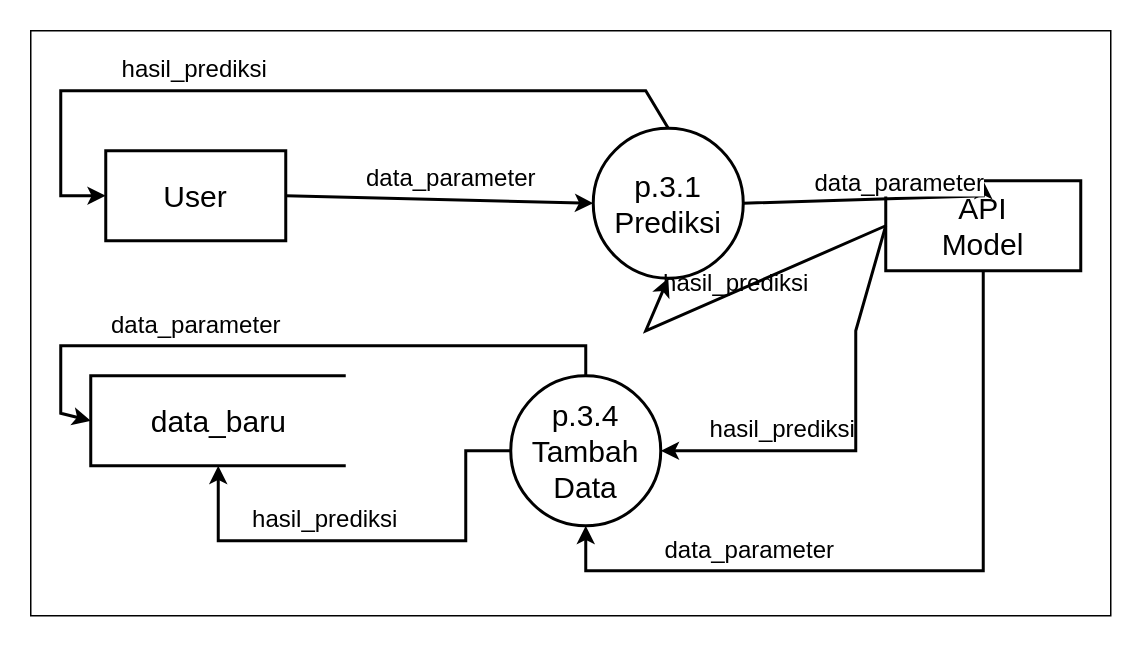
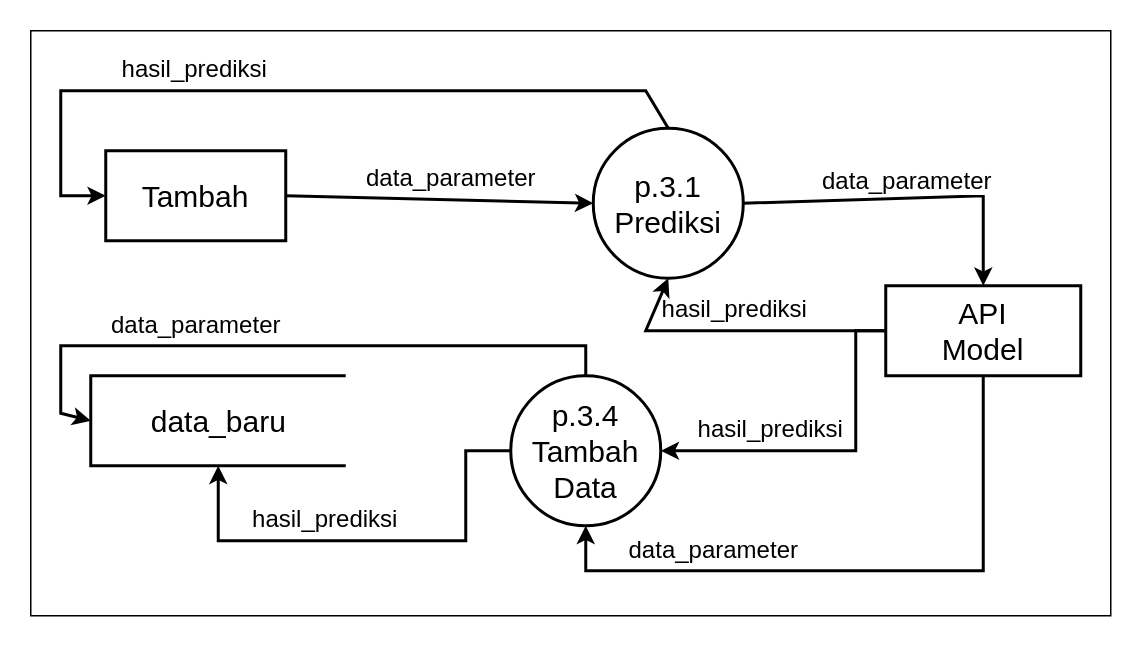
node "User": label "User" -> "Tambah"
node "API Model": moved (983, 226) -> (983, 331)
